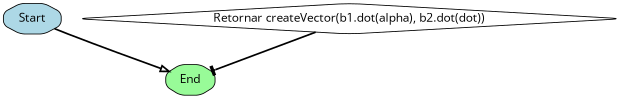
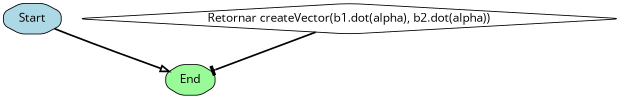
node "Retornar createVector(b1.dot(alpha), b2.dot(dot))": label "Retornar createVector(b1.dot(alpha), b2.dot(dot))" -> "Retornar createVector(b1.dot(alpha), b2.dot(alpha))"
